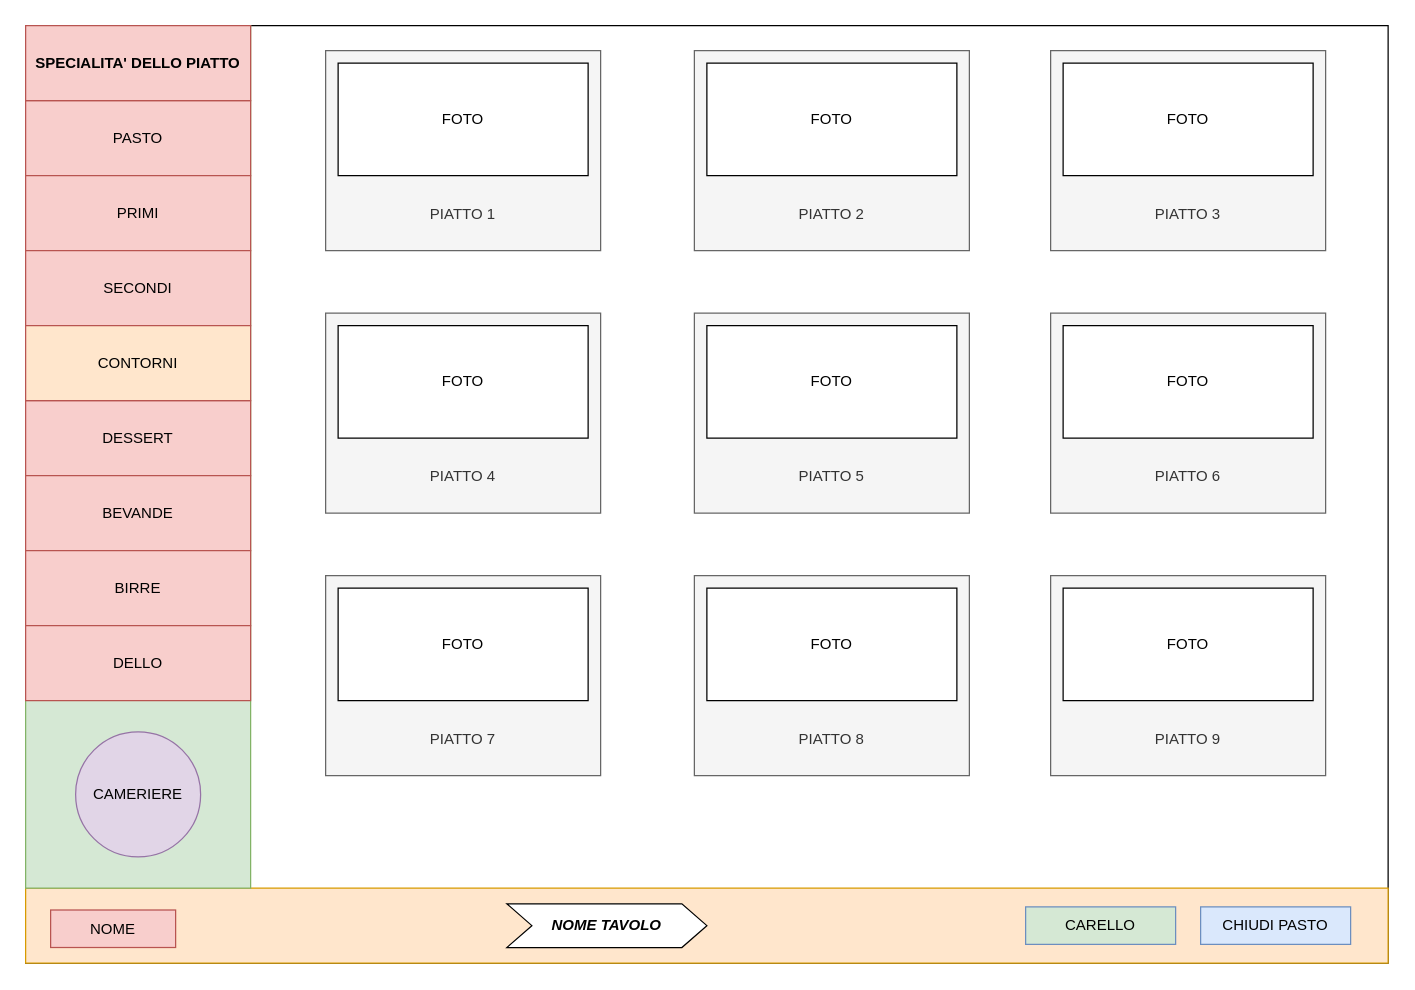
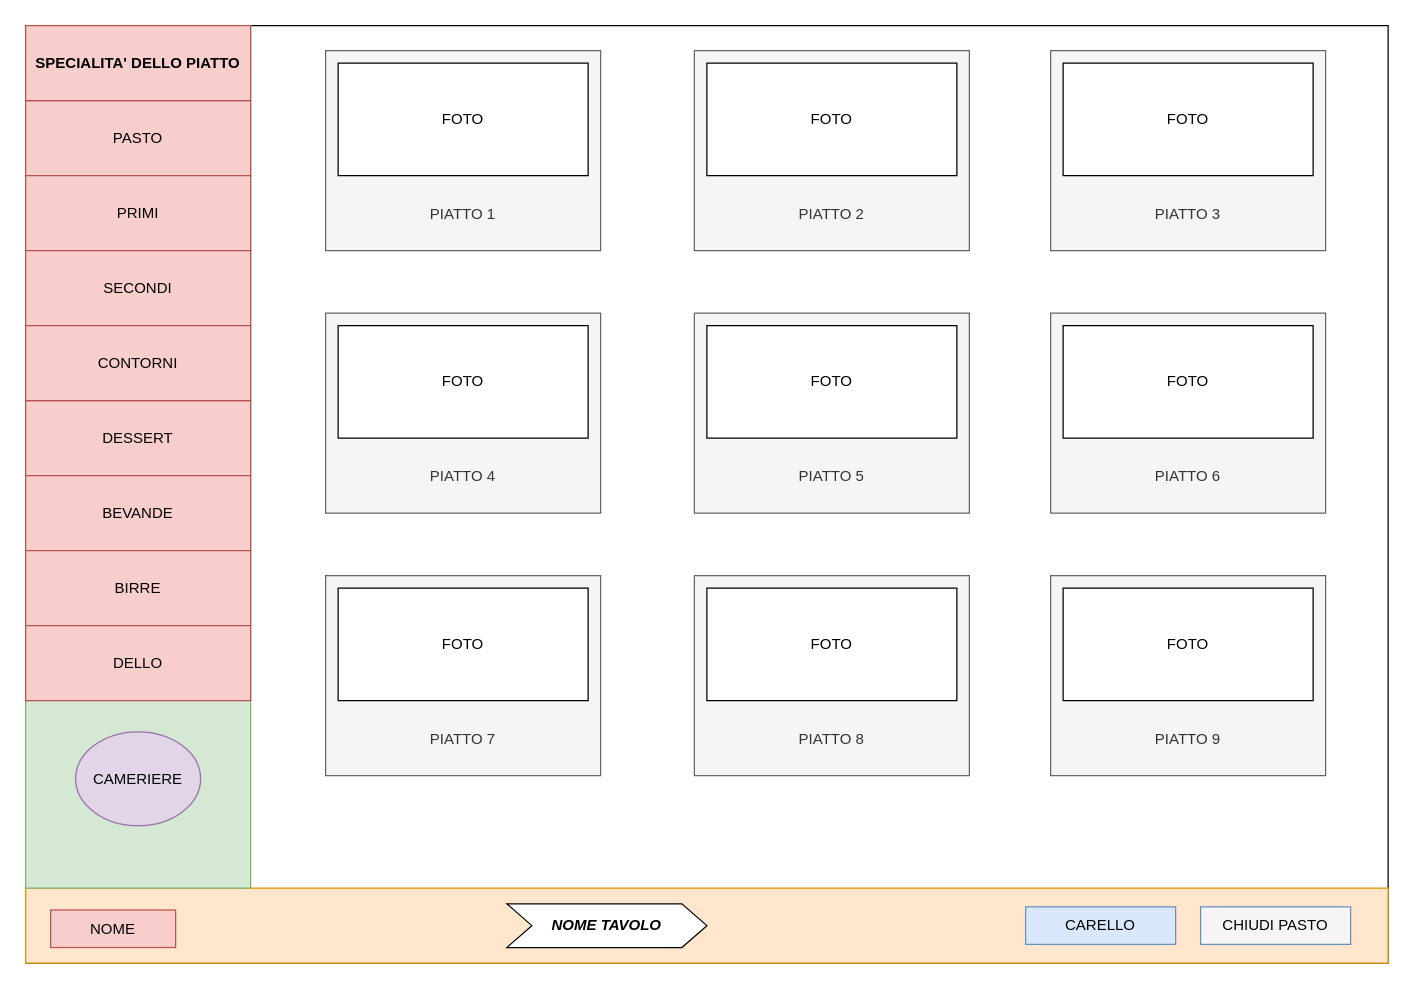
node "CONTORNI": fillcolor #ffe6cc -> #f8cecc
node "CAMERIERE": size 125x125 -> 125x94
node "CARELLO": fillcolor #d5e8d4 -> #dae8fc
node "CHIUDI PASTO": fillcolor #dae8fc -> #f5f5f5
